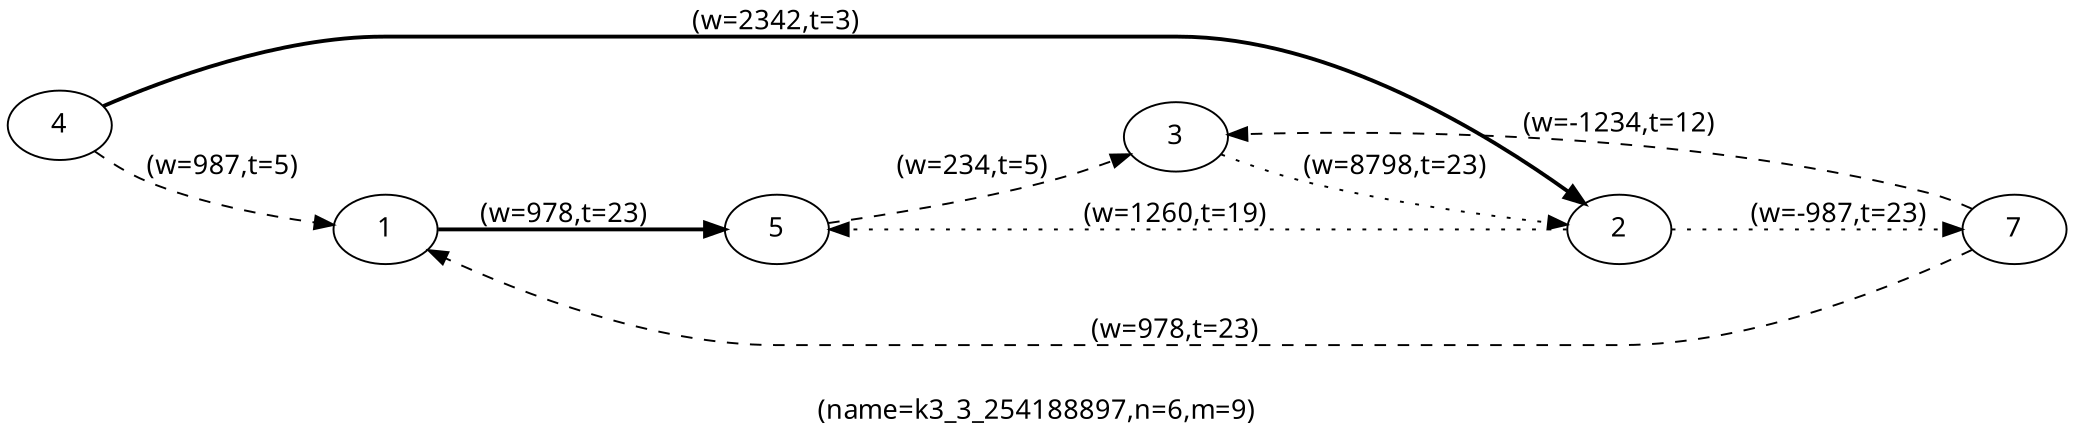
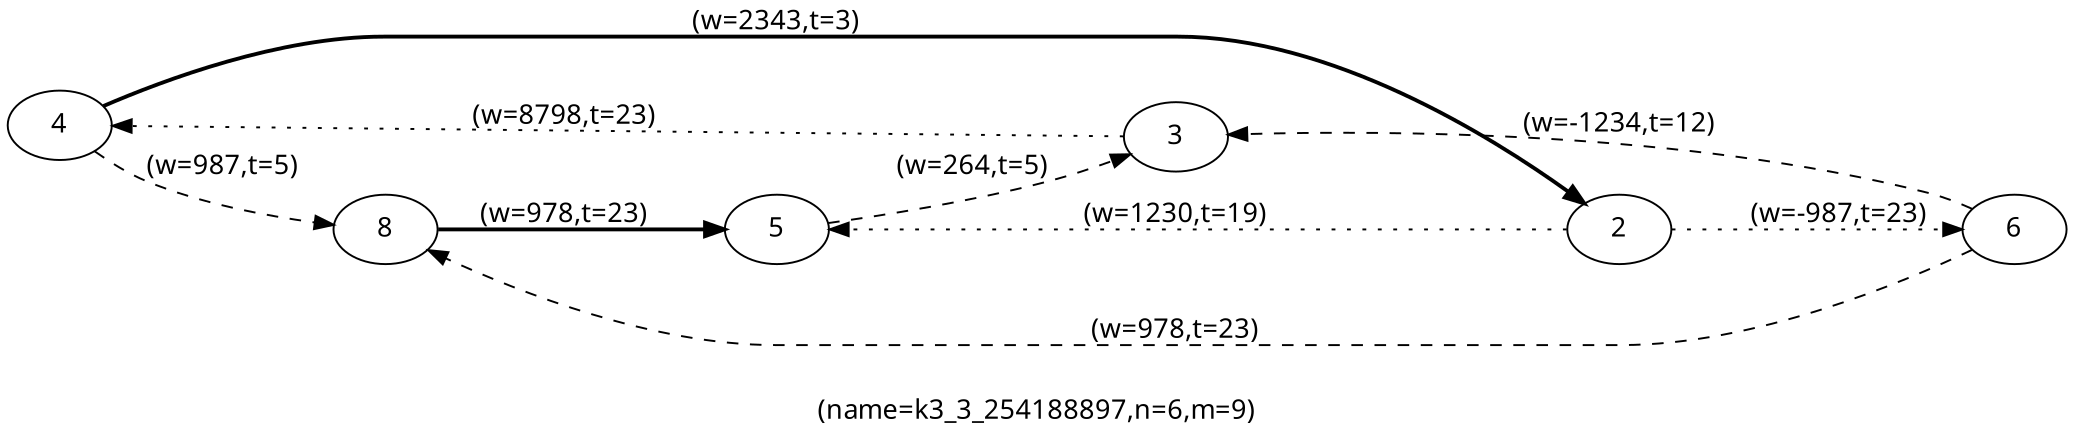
edge "4" -> "2": label "(w=2342,t=3)" -> "(w=2343,t=3)"
edge "5" -> "3": label "(w=234,t=5)" -> "(w=264,t=5)"
edge "3" -> "2": now "3" -> "4"
edge "2" -> "5": label "(w=1260,t=19)" -> "(w=1230,t=19)"
node "1": label "1" -> "8"
node "7": label "7" -> "6"
